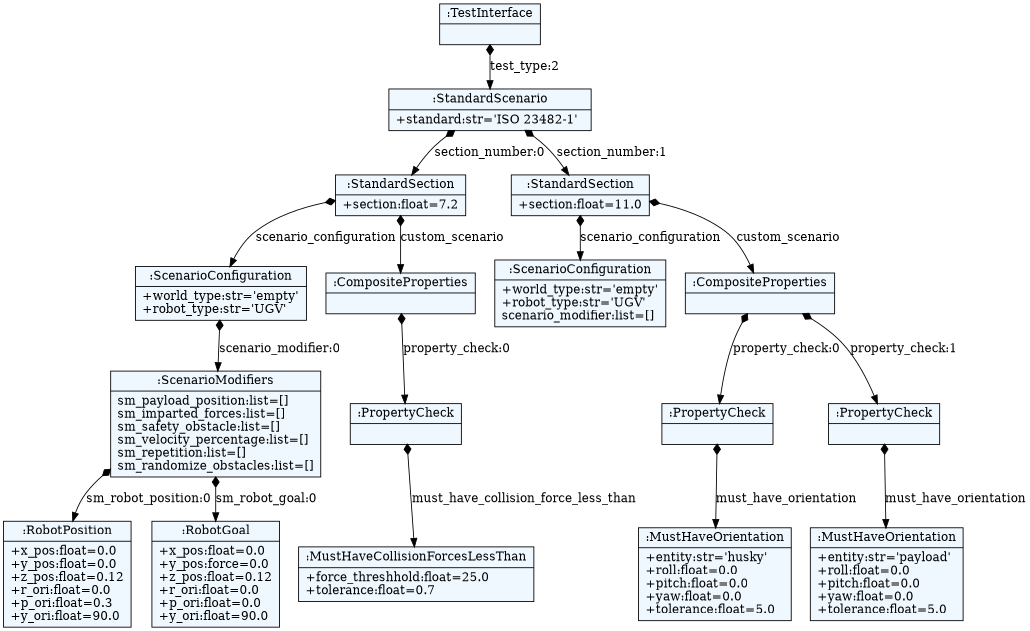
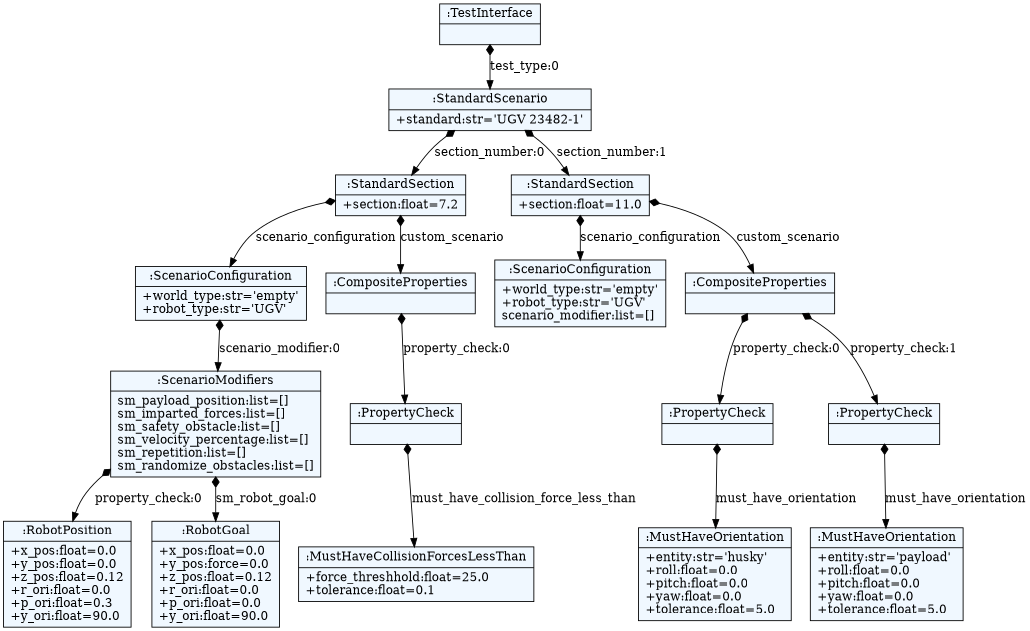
edge ":TestInterface" -- ":StandardScenario": label "test_type:2" -> "test_type:0"
node ":StandardScenario": text "+standard:str='ISO 23482-1'" -> "+standard:str='UGV 23482-1'"
edge ":ScenarioModifiers" -- ":RobotPosition": label "sm_robot_position:0" -> "property_check:0"
node ":MustHaveCollisionForcesLessThan": text "+tolerance:float=0.7" -> "+tolerance:float=0.1"
